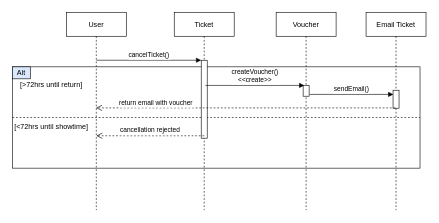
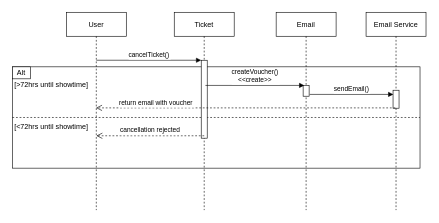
node "Voucher": label "Voucher" -> "Email"
node "Email Ticket": label "Email Ticket" -> "Email Service"
node "Alt": fillcolor #dae8fc -> #ffffff
node "[>72hrs until return]": label "[>72hrs until return]" -> "[>72hrs until showtime]"
